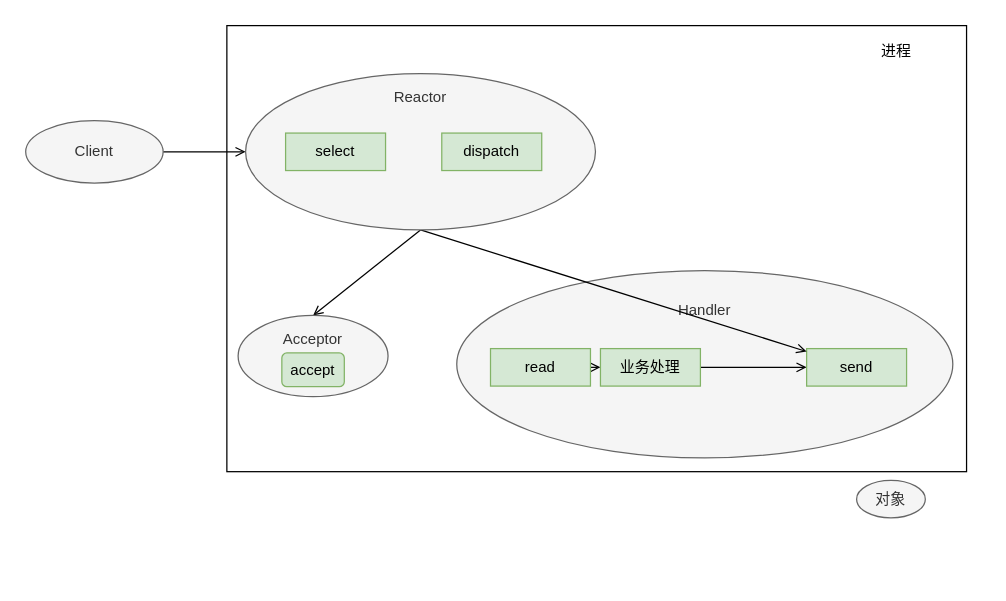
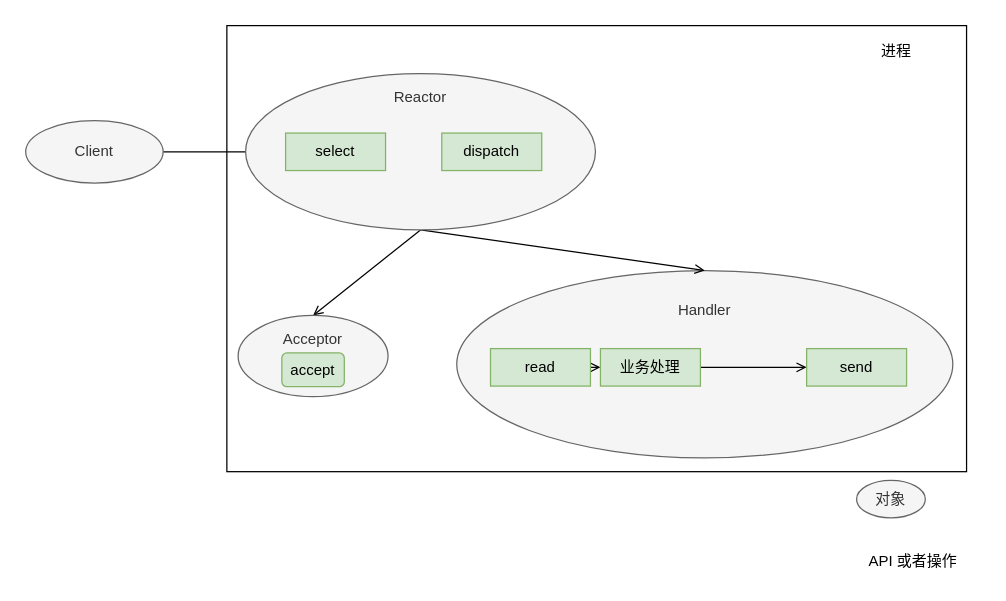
edge "Client" -> "Reactor": now "Client" -> "select"
edge "Reactor" -> "send": now "Reactor" -> "Handler"
node "API 或者操作": added
